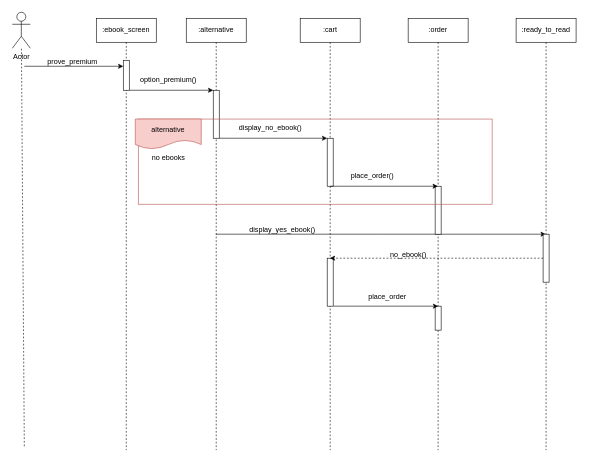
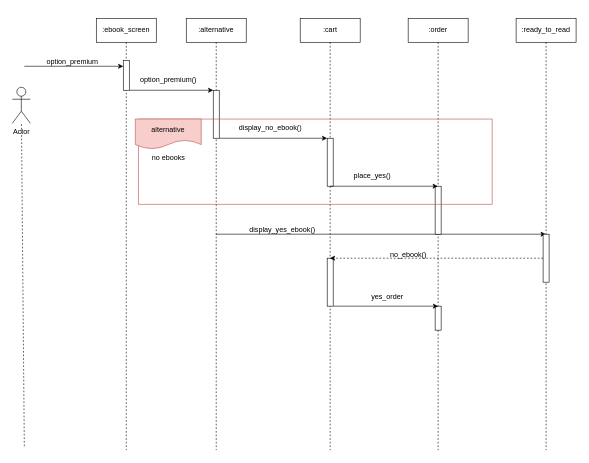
node "Actor": moved (21, 30) -> (21, 105)
node "prove_premium": label "prove_premium" -> "option_premium"
node "place_order()": label "place_order()" -> "place_yes()"
node "place_order": label "place_order" -> "yes_order"
